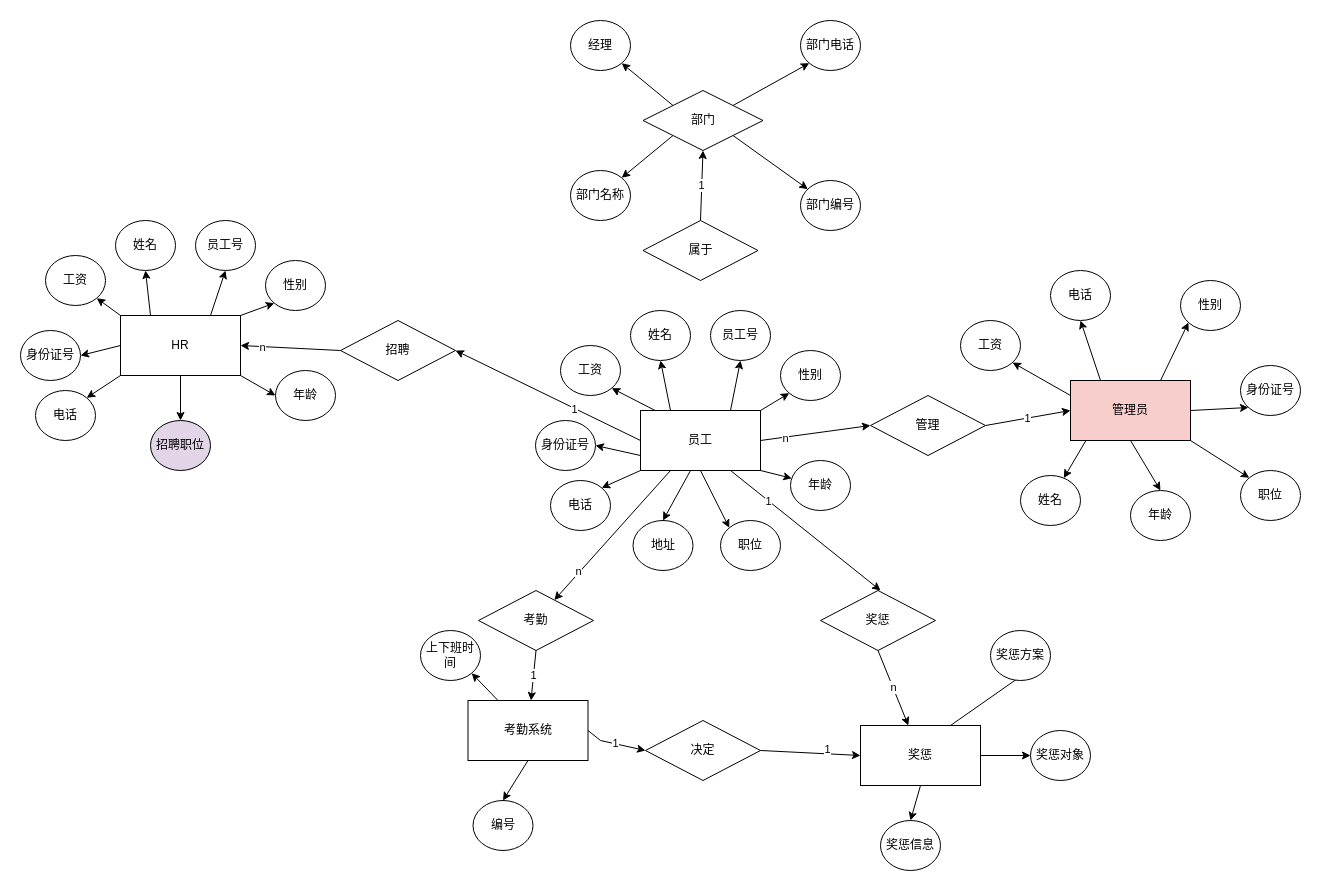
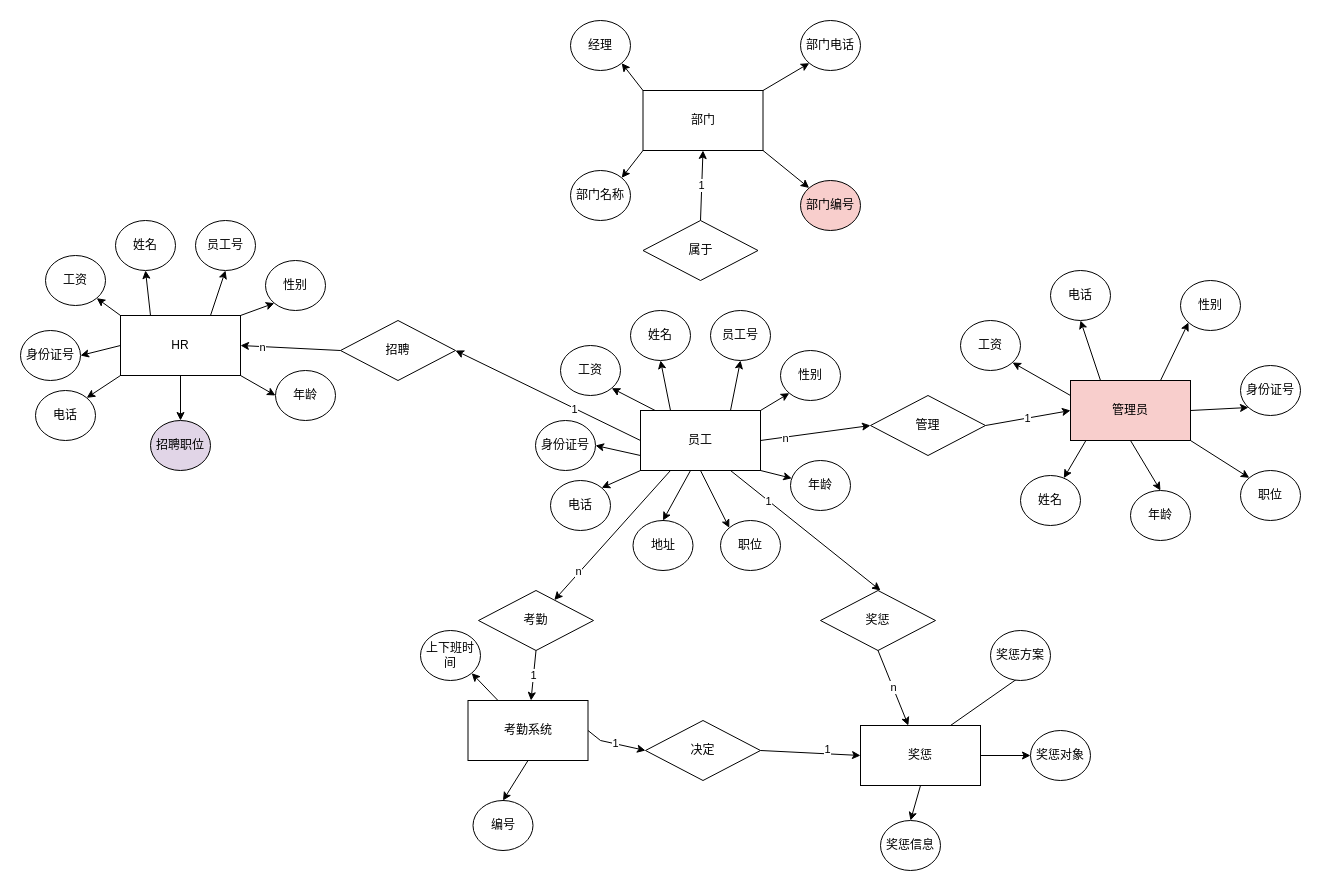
node "部门": shape diamond -> rectangle
node "部门编号": fillcolor #ffffff -> #f8cecc
